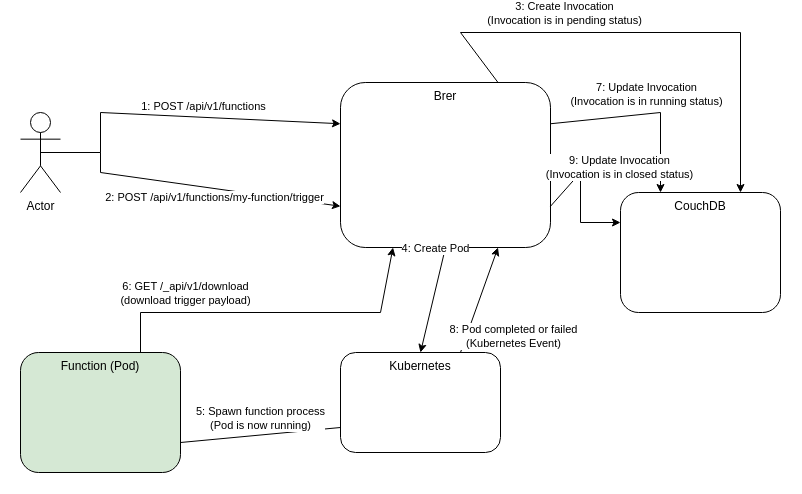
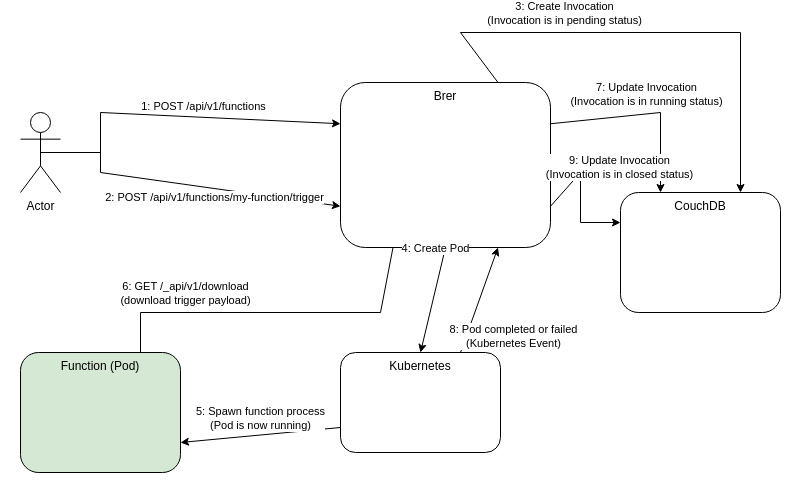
edge "Function (Pod)" -> "Brer": arrowhead classic -> none
edge "Kubernetes" -- "Function (Pod)": arrowhead none -> classic
